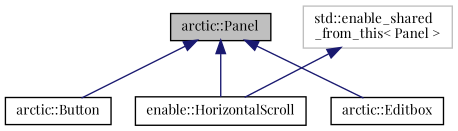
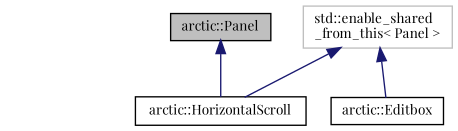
edge "arctic::Editbox" -> "arctic::Panel": now "arctic::Editbox" -> "std::enable_shared _from_this< Panel >"
node "arctic::Button": removed
node "enable::HorizontalScroll": label "enable::HorizontalScroll" -> "arctic::HorizontalScroll"
